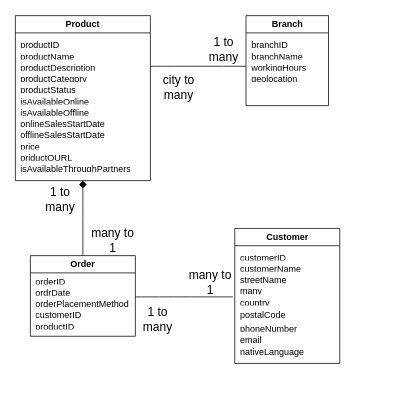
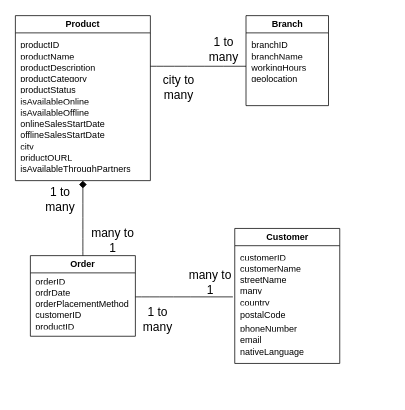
node "price": label "price" -> "city"
